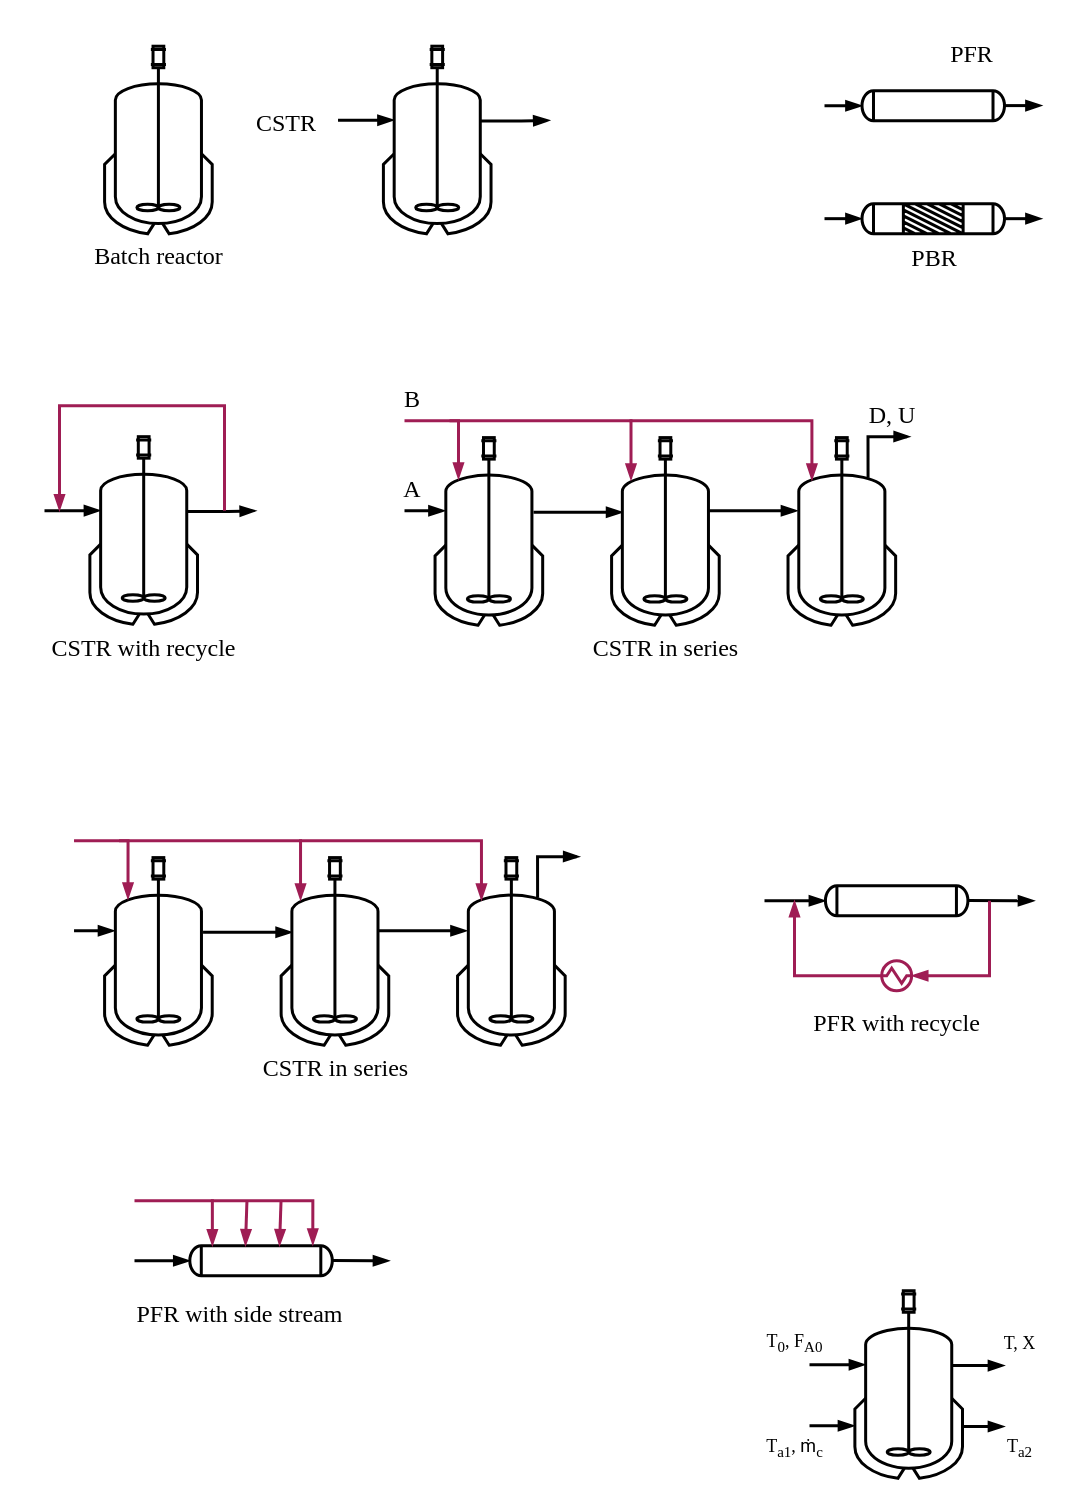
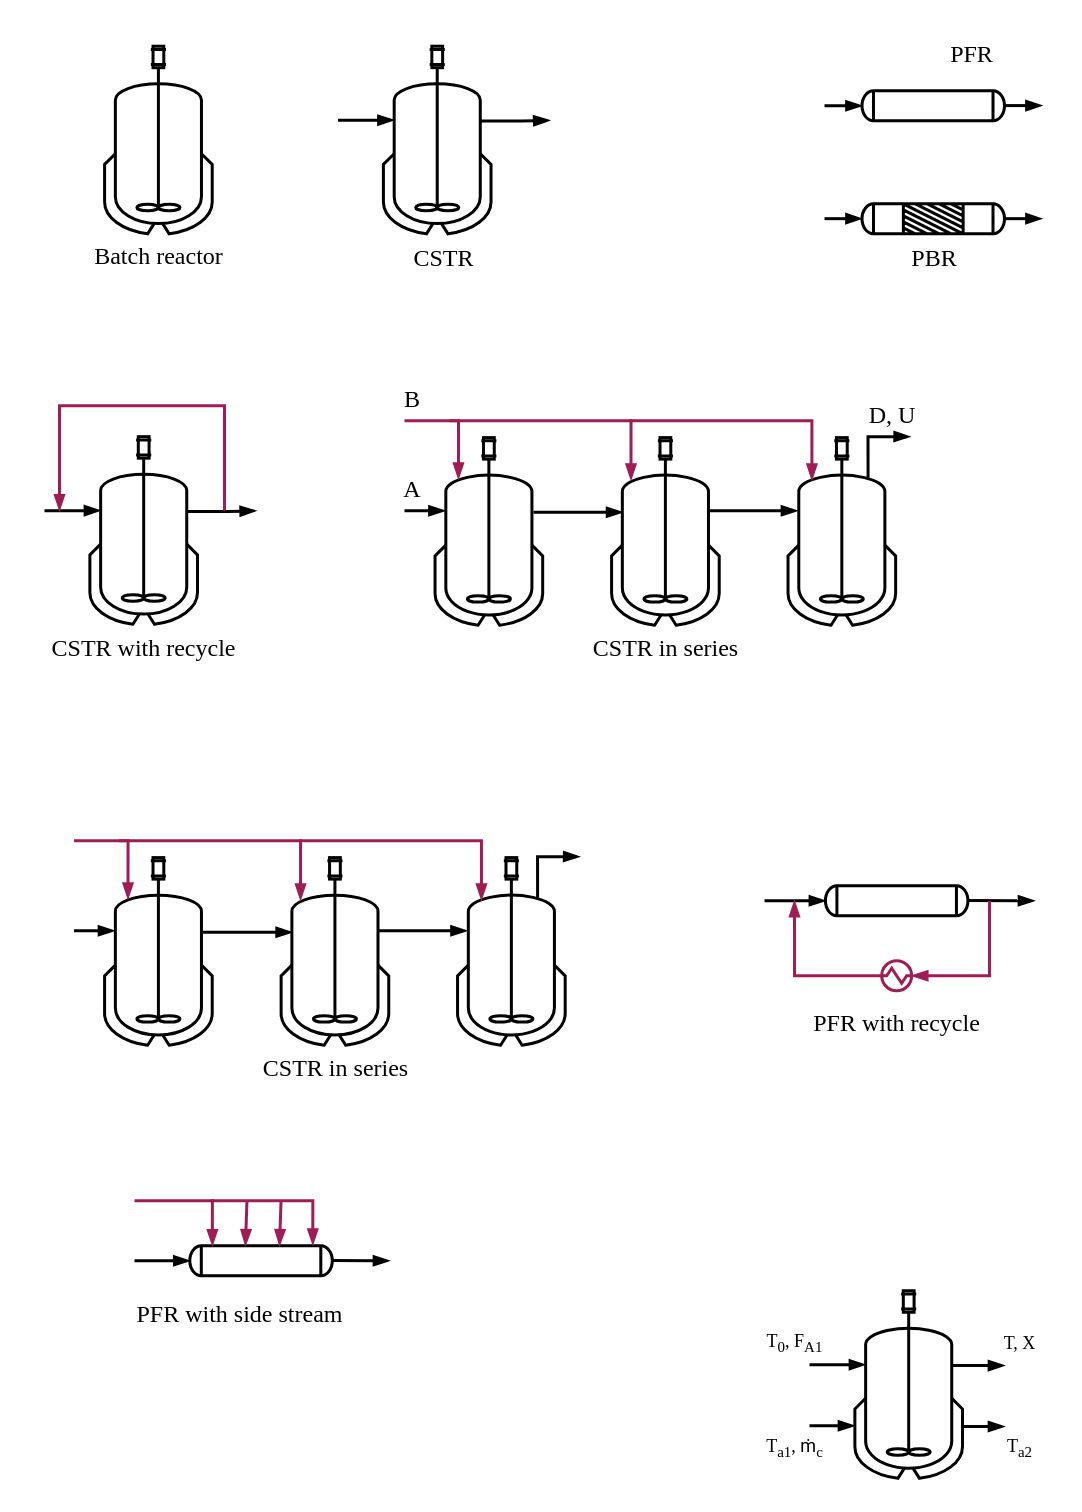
node "CSTR": moved (286, 122) -> (444, 257)
node "T0, FA0": label "T0, FA0" -> "T0, FA1"
